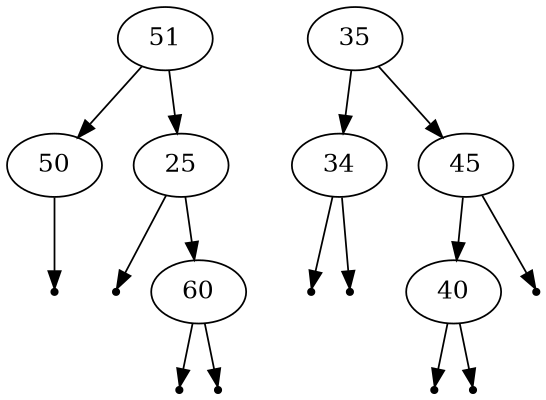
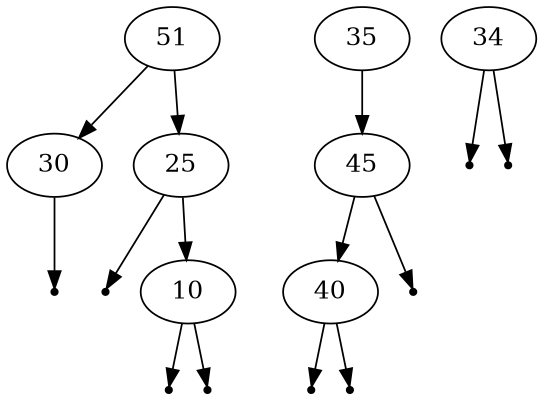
edge "35" -> "34": removed
node "50": label "50" -> "30"
node "60": label "60" -> "10"
